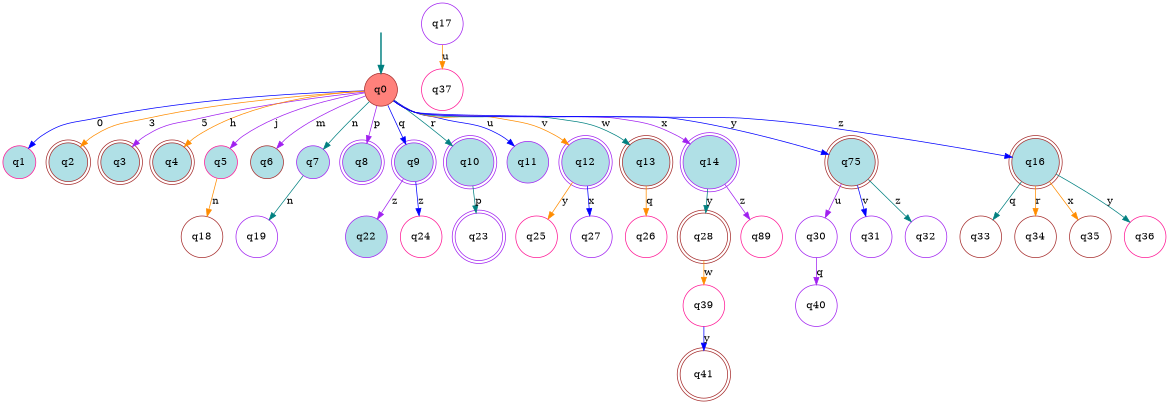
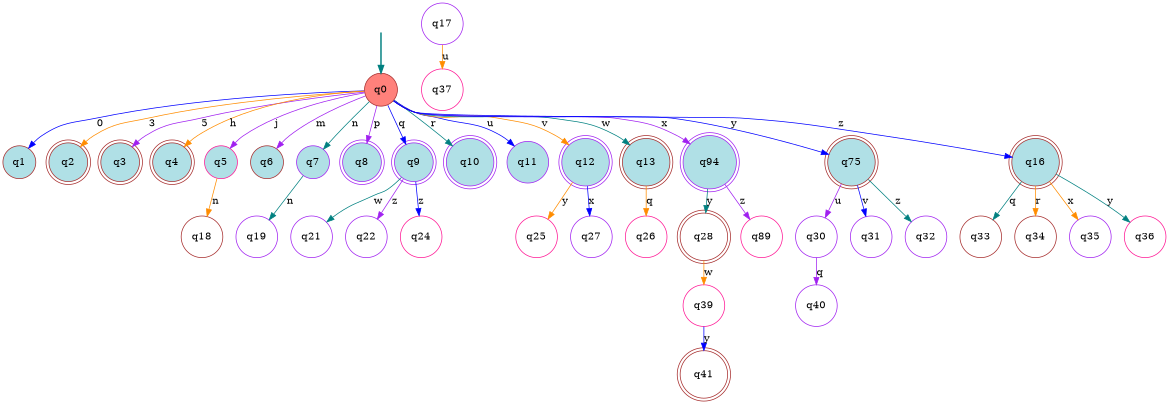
node "q1": color deeppink -> brown
node "q14": label "q14" -> "q94"
node "q21": added
node "q22": fillcolor powderblue -> white
node "q23": removed
node "q35": color brown -> purple
